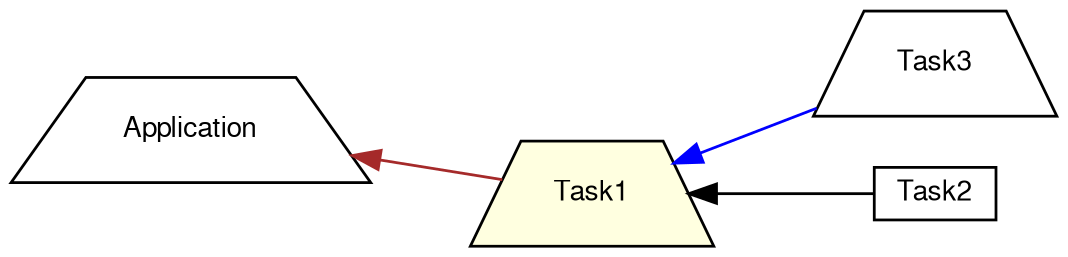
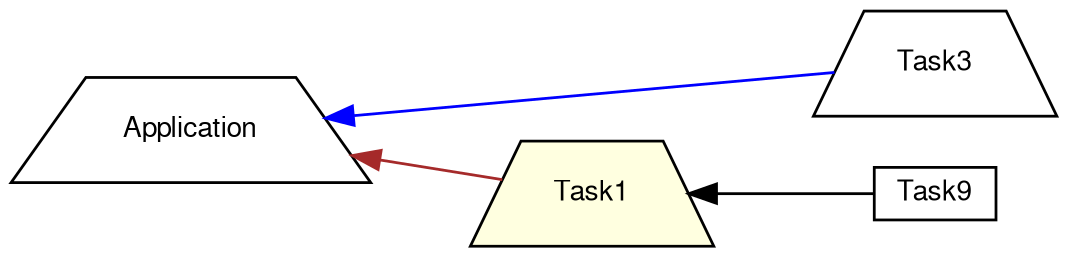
edge "Task3" -> "Task1": now "Task3" -> "Application"
node "Task2": label "Task2" -> "Task9"
